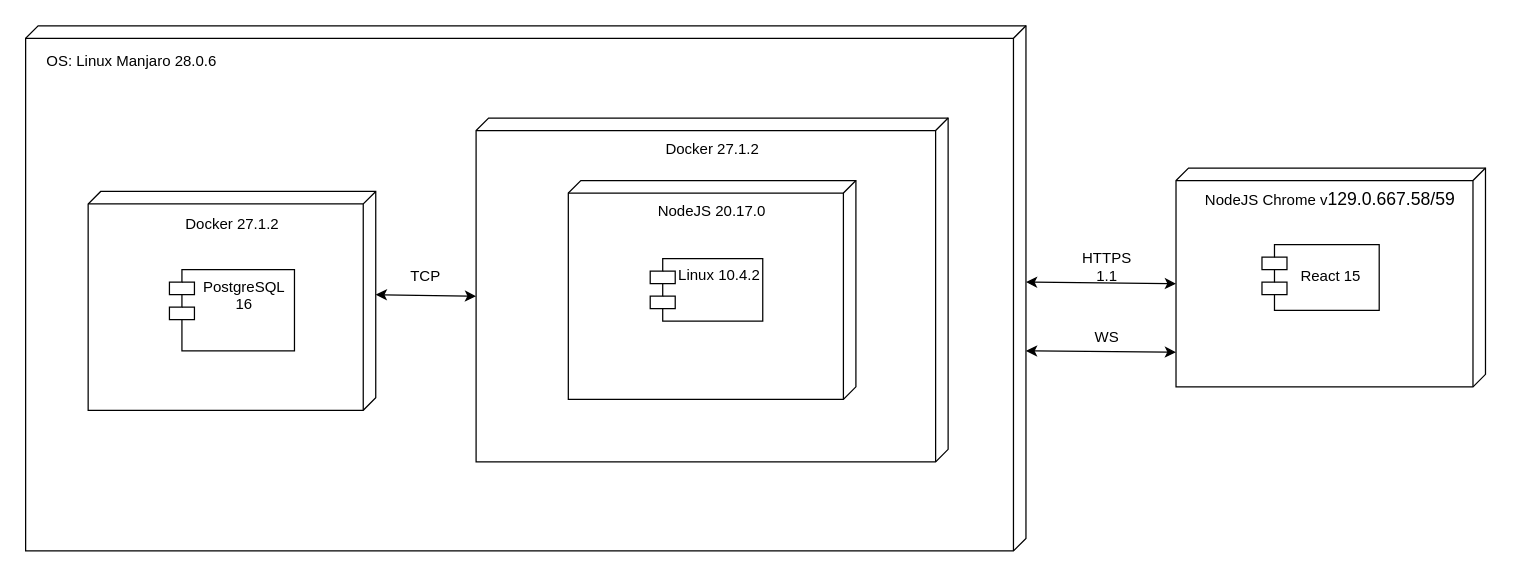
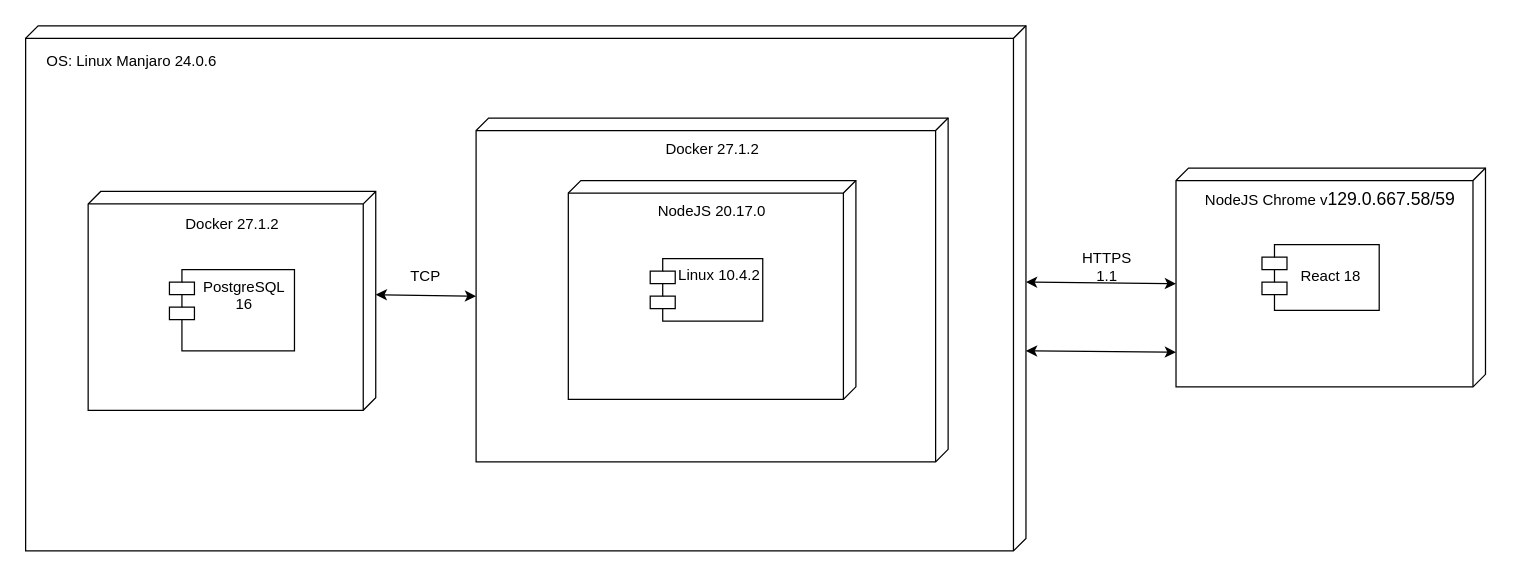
node "OS: Linux Manjaro 28.0.6": label "OS: Linux Manjaro 28.0.6" -> "OS: Linux Manjaro 24.0.6"
node "React 15": label "React 15" -> "React 18"
node "WS": removed
